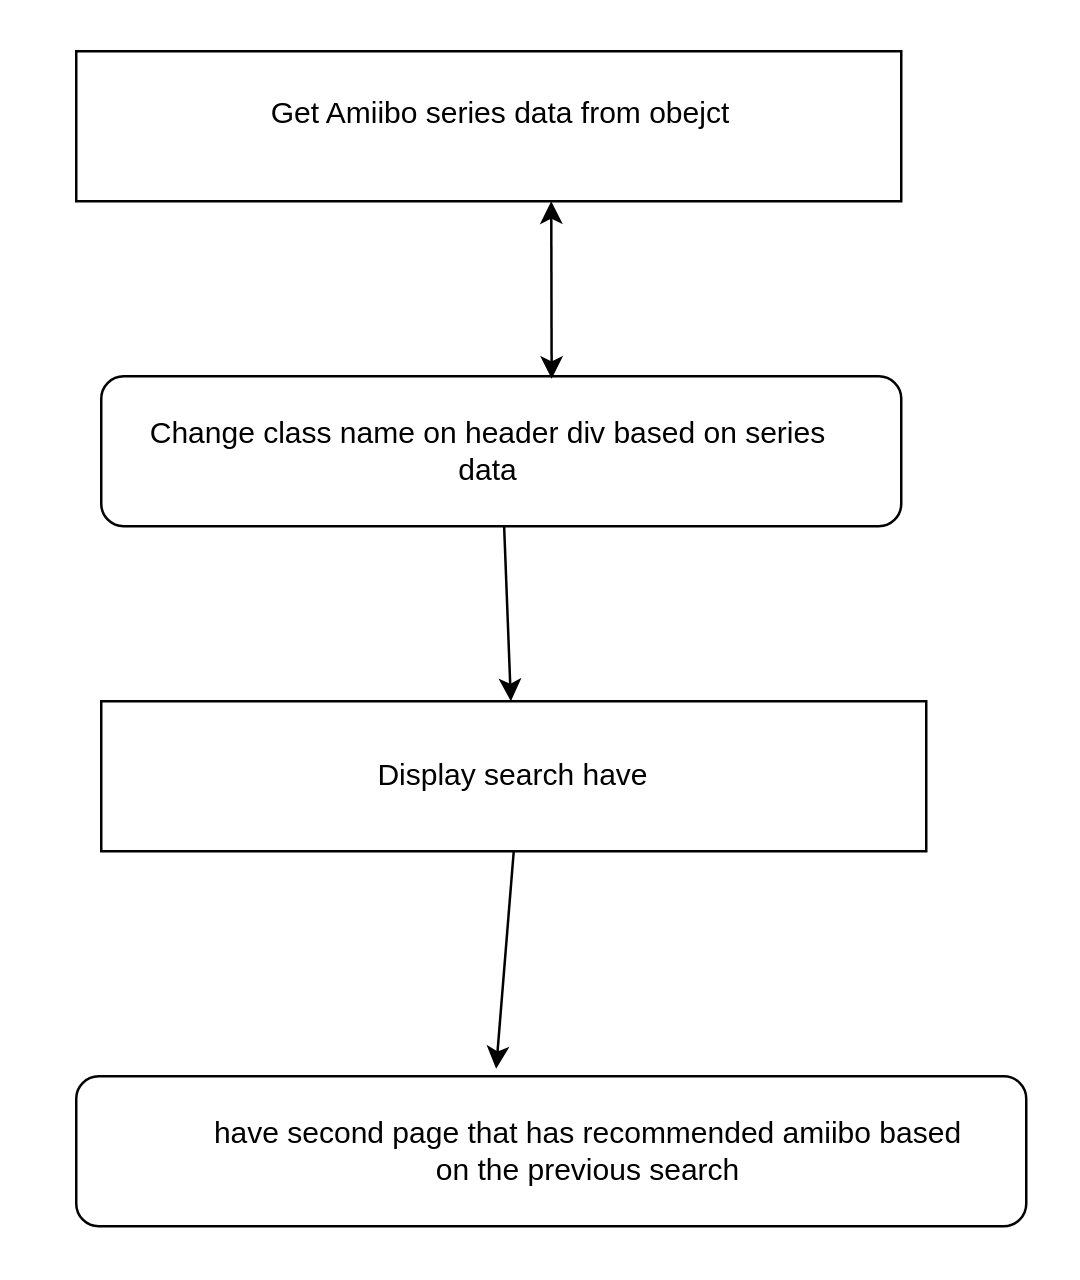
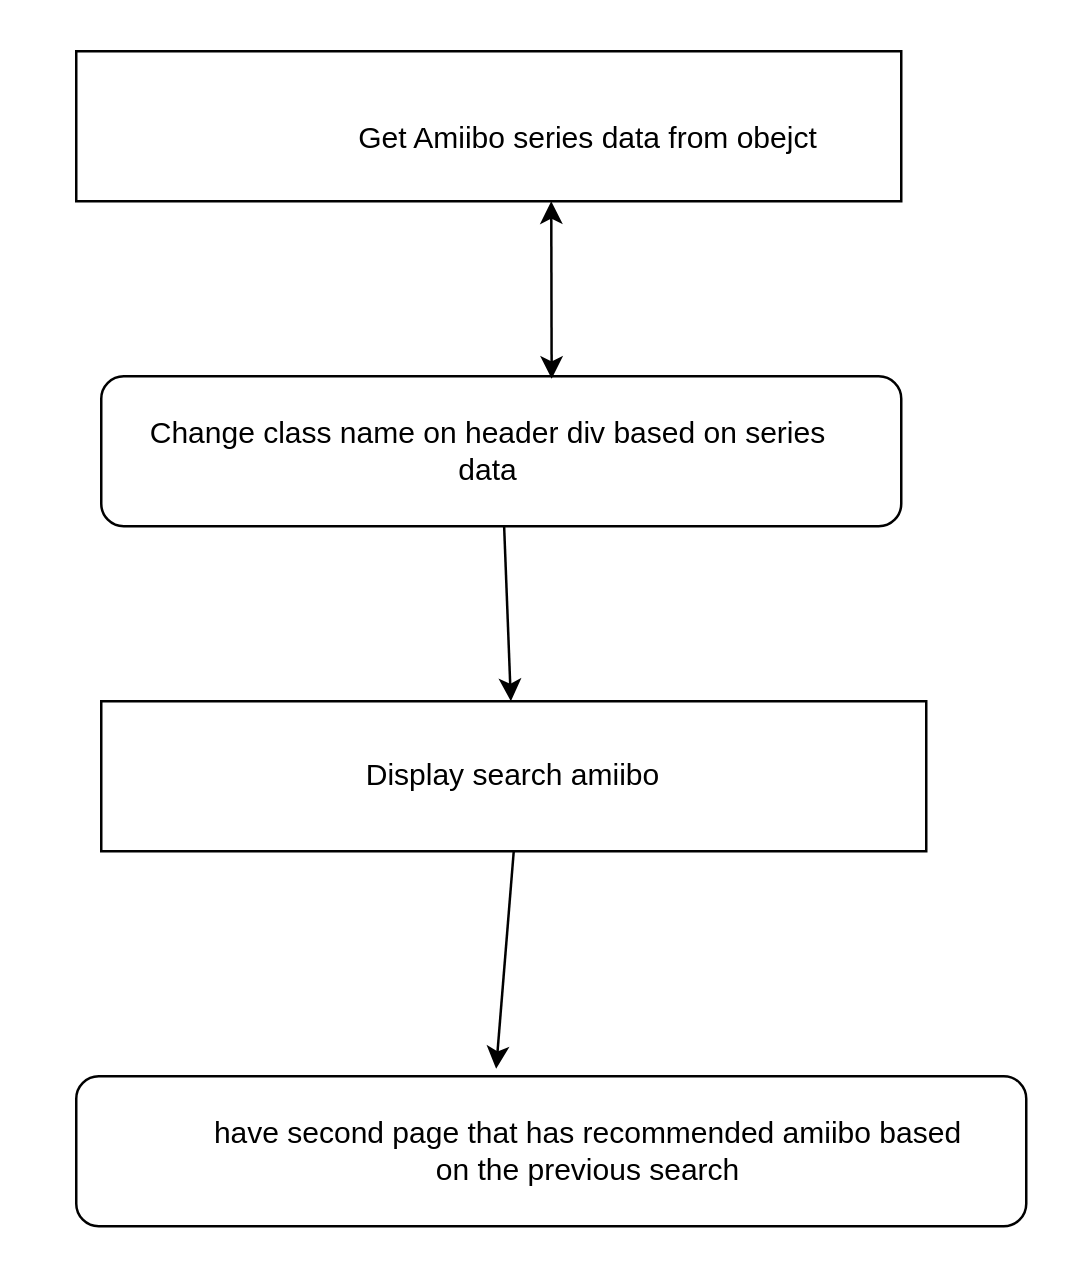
node "Get Amiibo series data from obejct": moved (501, 114) -> (589, 139)
node "Display search have": label "Display search have" -> "Display search amiibo"
